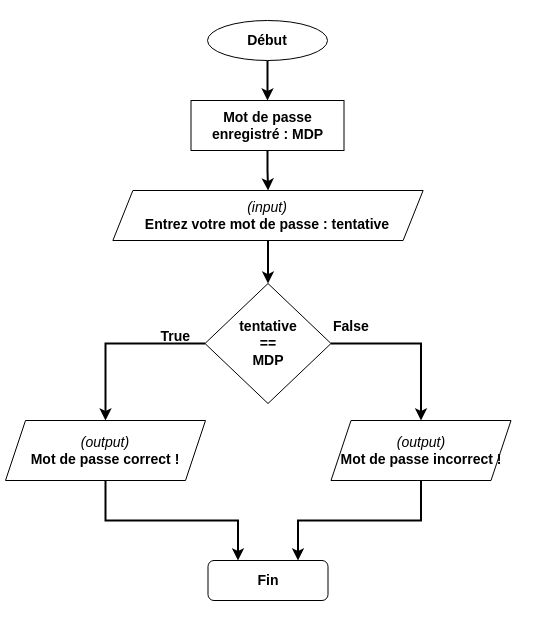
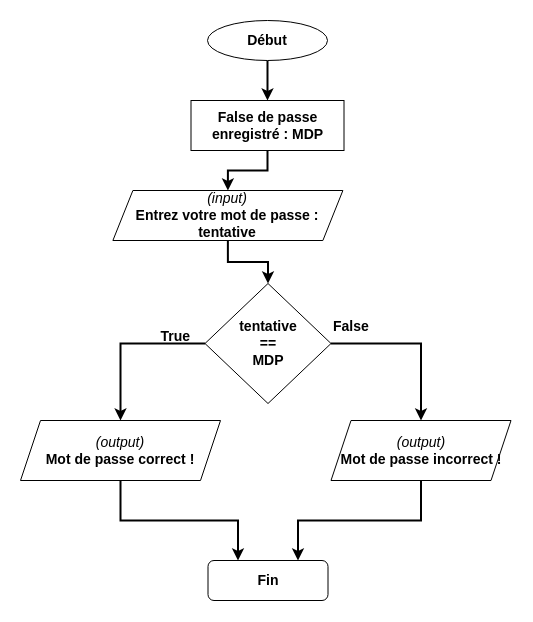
node "Mot de passe enregistré : MDP": label "Mot de passe enregistré : MDP" -> "False de passe enregistré : MDP"
node "(input) Entrez votre mot de passe : tentative": size 310x50 -> 230x50
node "(output) Mot de passe correct !": moved (106, 451) -> (121, 451)
